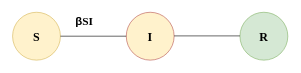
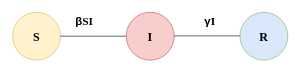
node "γI": added
node "I": fillcolor #fff2cc -> #f8cecc
node "R": fillcolor #d5e8d4 -> #dae8fc
